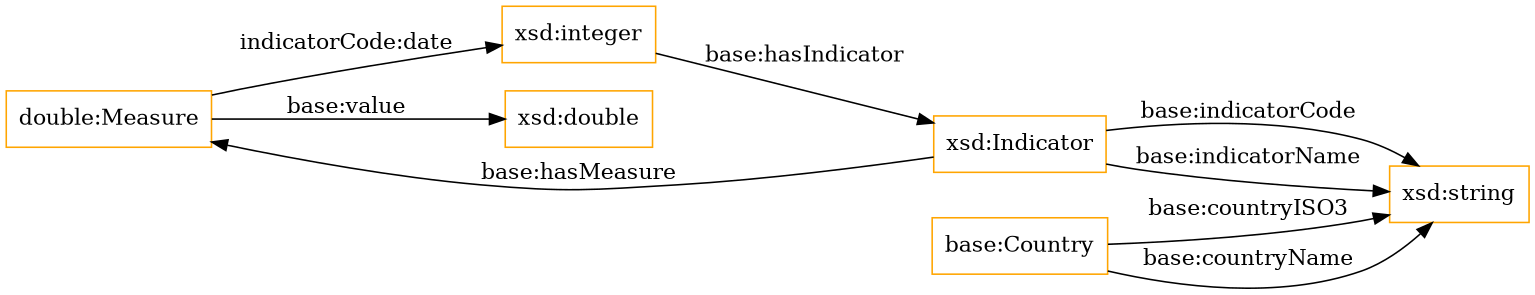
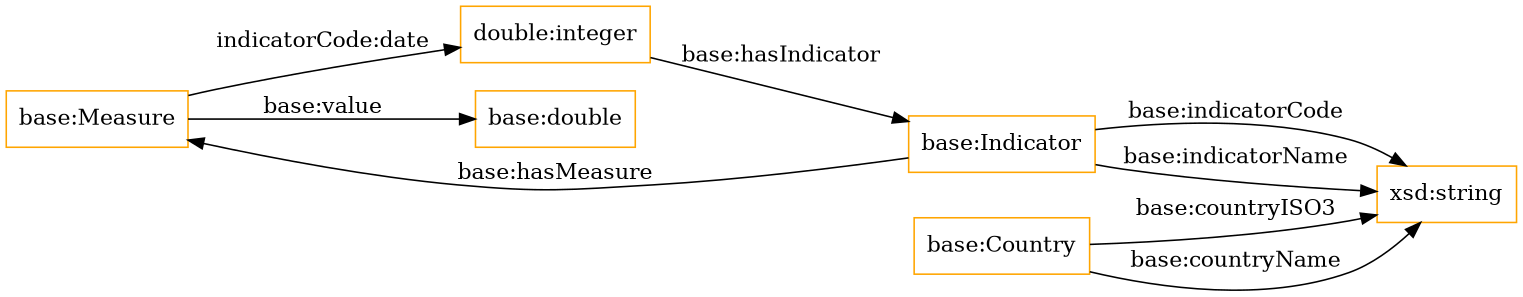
node "xsd:integer": label "xsd:integer" -> "double:integer"
node "double:Measure": label "double:Measure" -> "base:Measure"
node "xsd:double": label "xsd:double" -> "base:double"
node "xsd:Indicator": label "xsd:Indicator" -> "base:Indicator"
